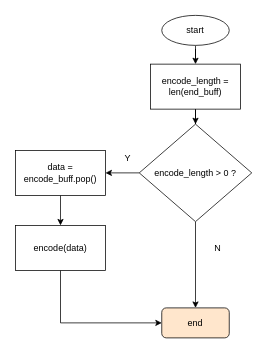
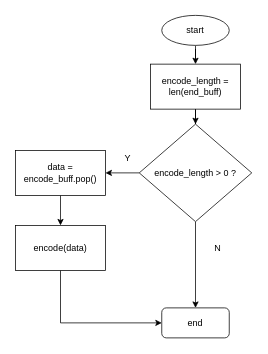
node "end": fillcolor #ffe6cc -> #ffffff
